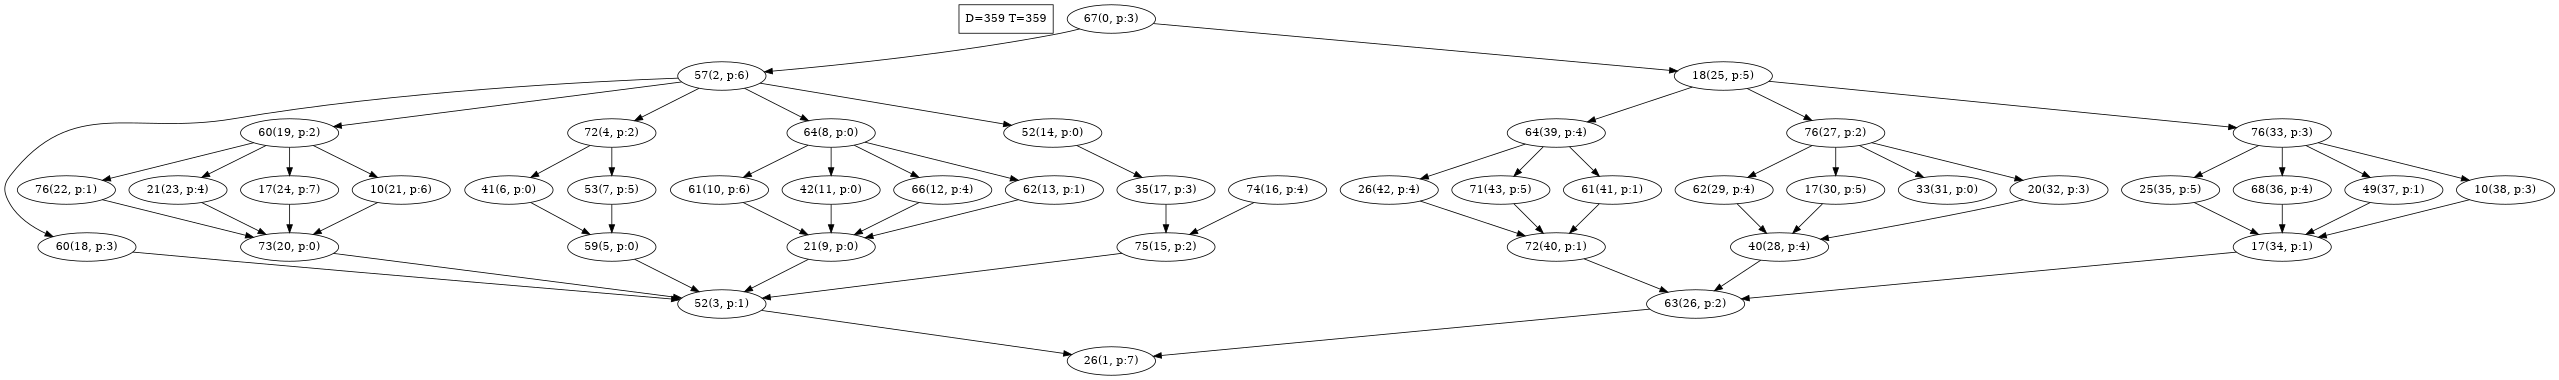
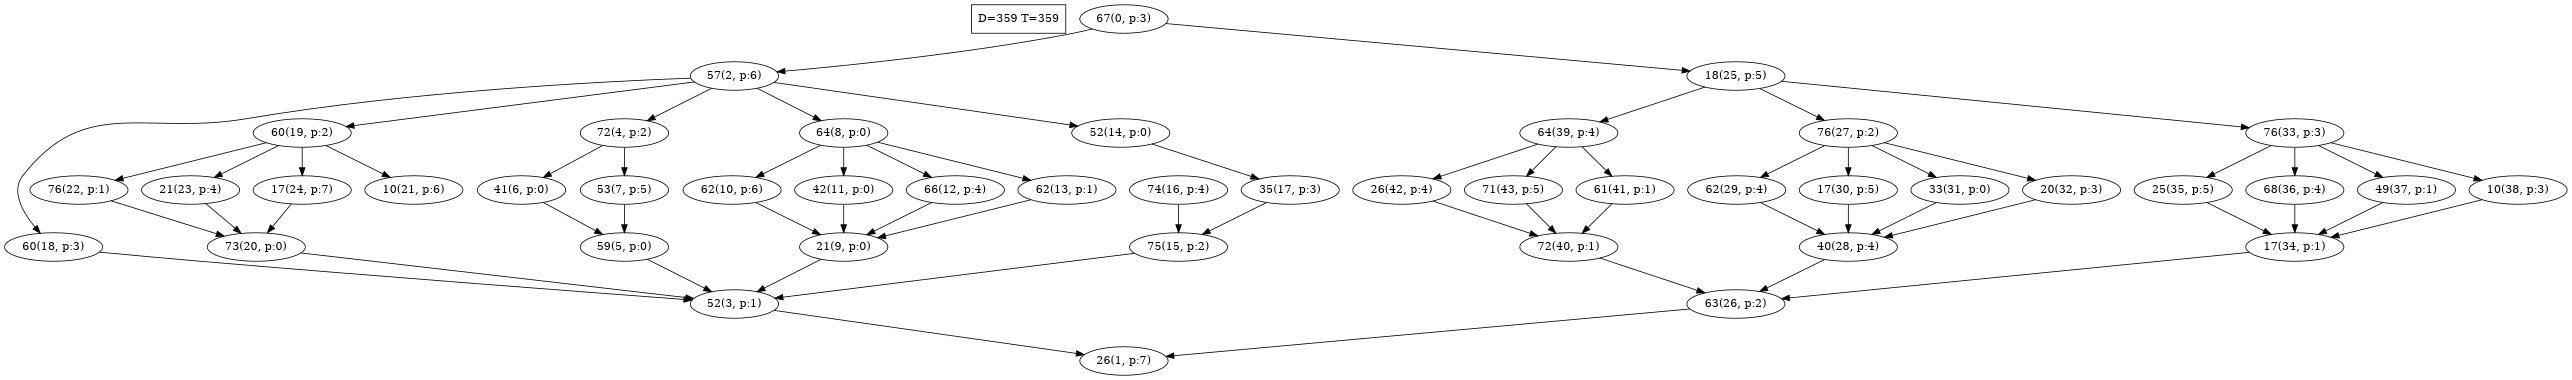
node "61(10, p:6)": label "61(10, p:6)" -> "62(10, p:6)"
edge "10(21, p:6)" -> "73(20, p:0)": removed
edge "33(31, p:0)" -> "40(28, p:4)": added
